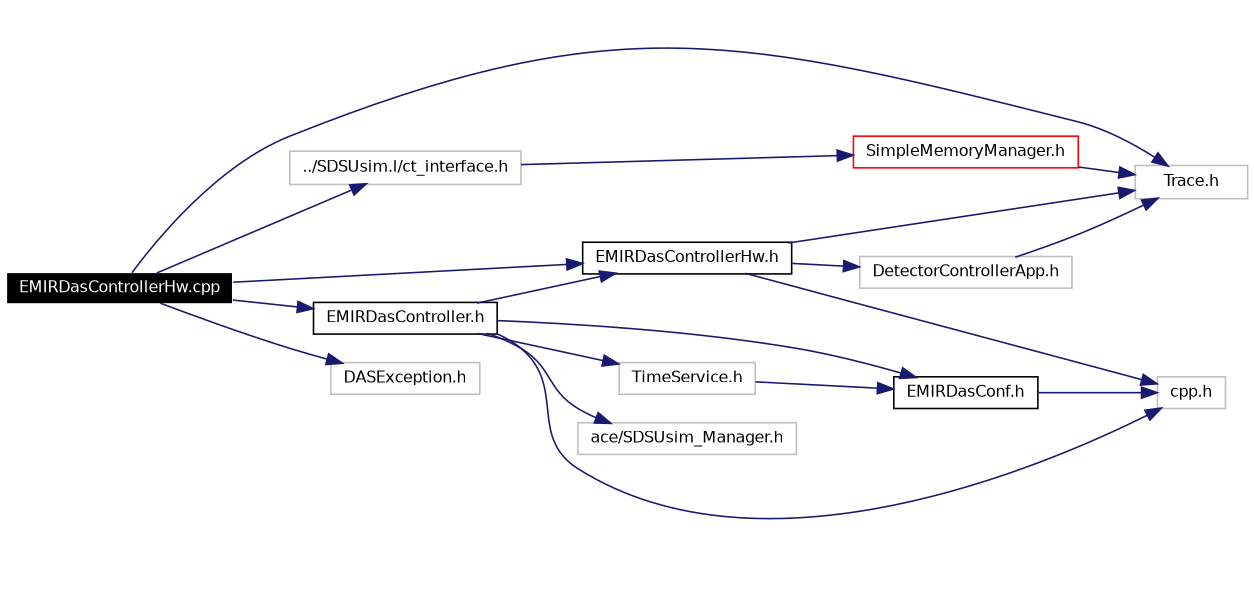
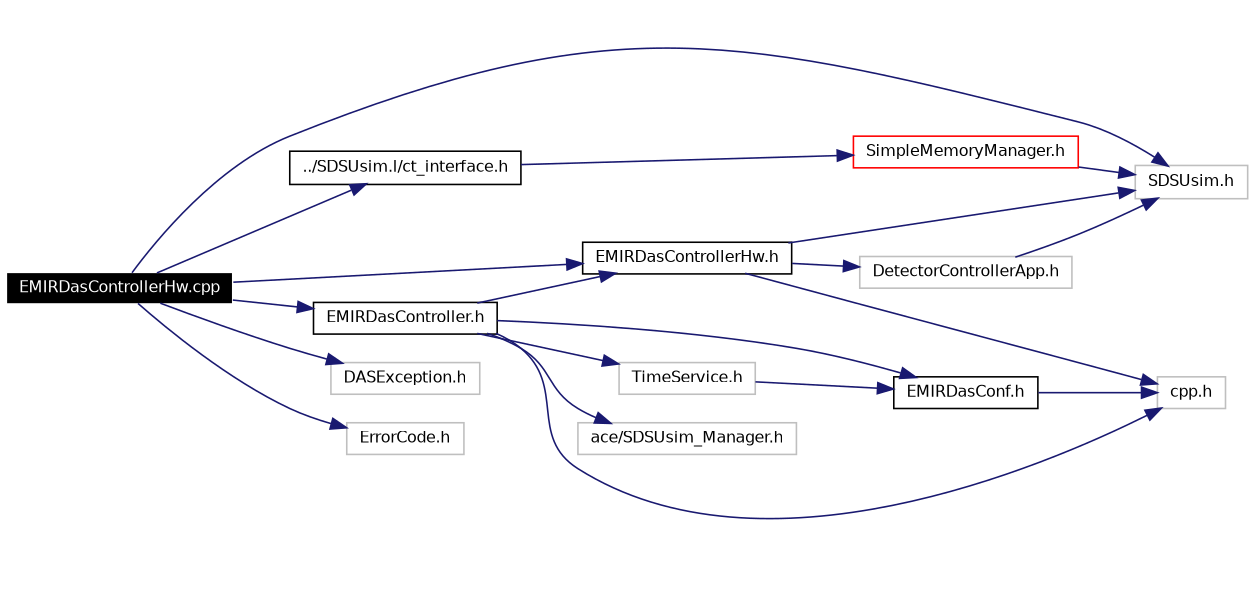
node "../SDSUsim.l/ct_interface.h": color grey75 -> black
node "Trace.h": label "Trace.h" -> "SDSUsim.h"
node "ErrorCode.h": added
